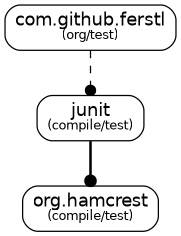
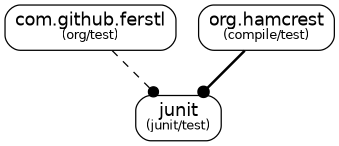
node "junit": text "(compile/test)" -> "(junit/test)"
edge "junit" -> "org.hamcrest": reversed
